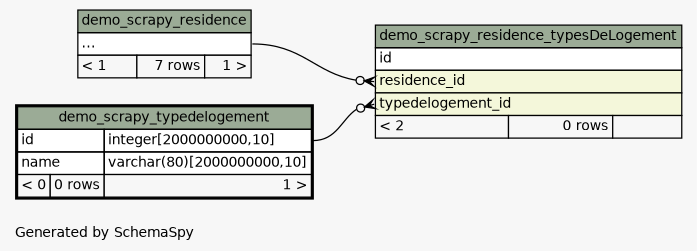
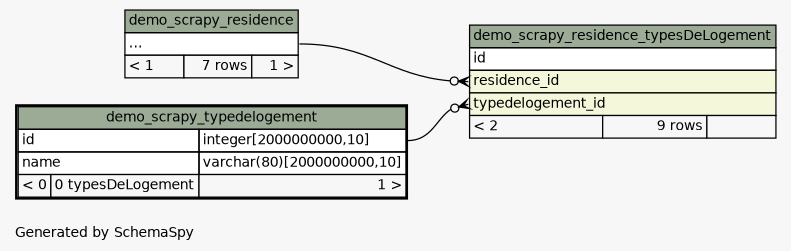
node "demo_scrapy_residence_typesDeLogement": text "0 rows" -> "9 rows"
node "demo_scrapy_typedelogement": text "0 rows" -> "0 typesDeLogement"
